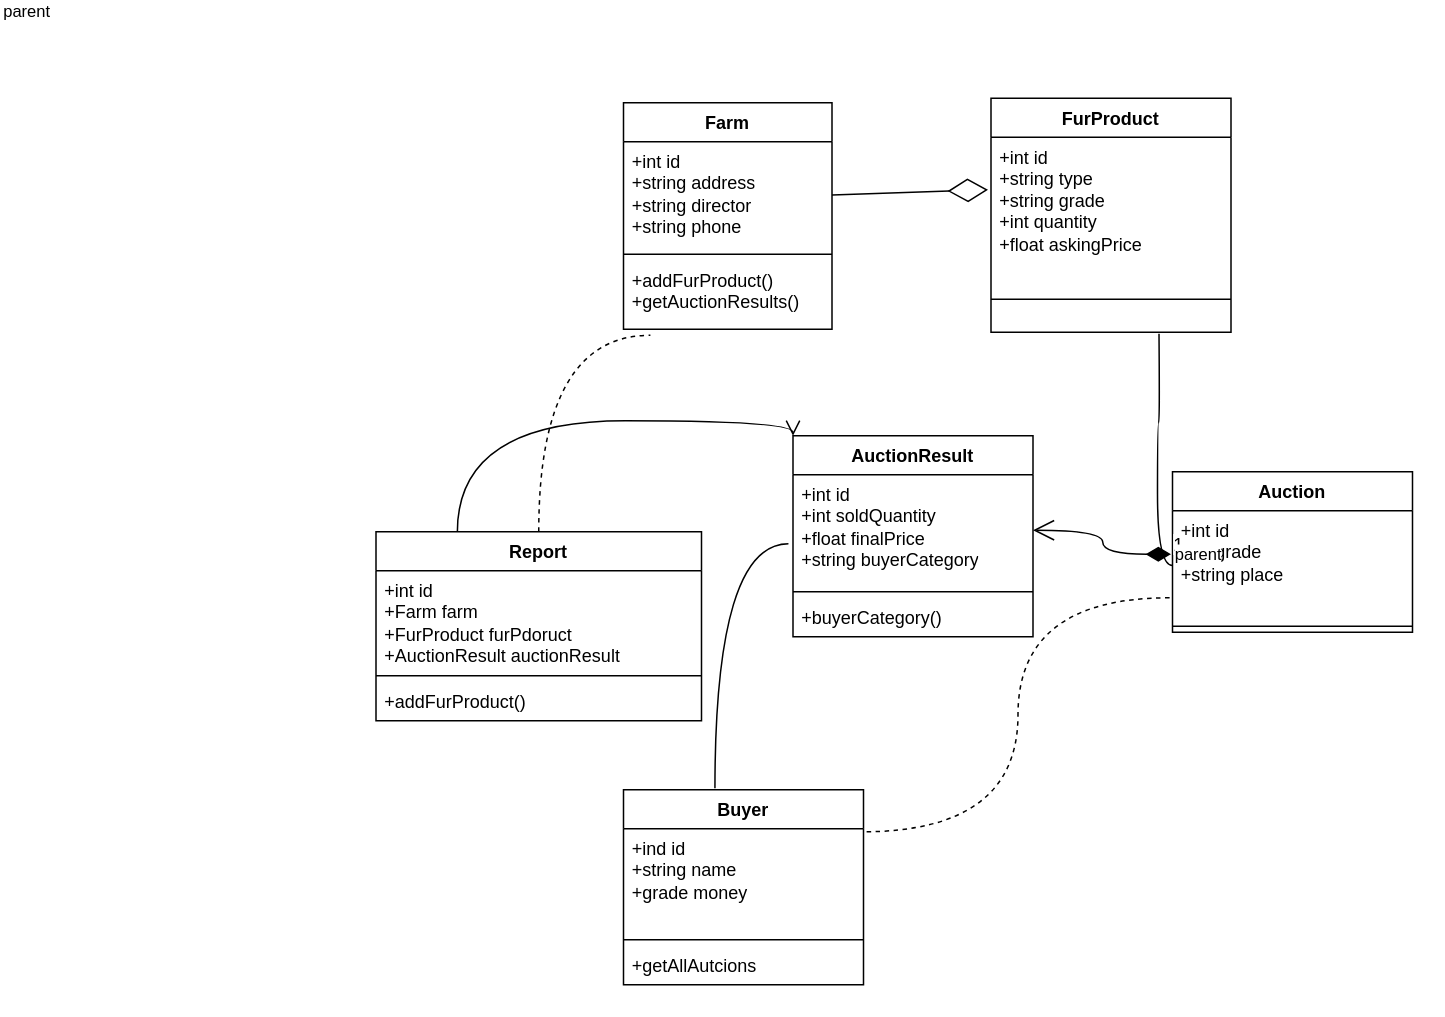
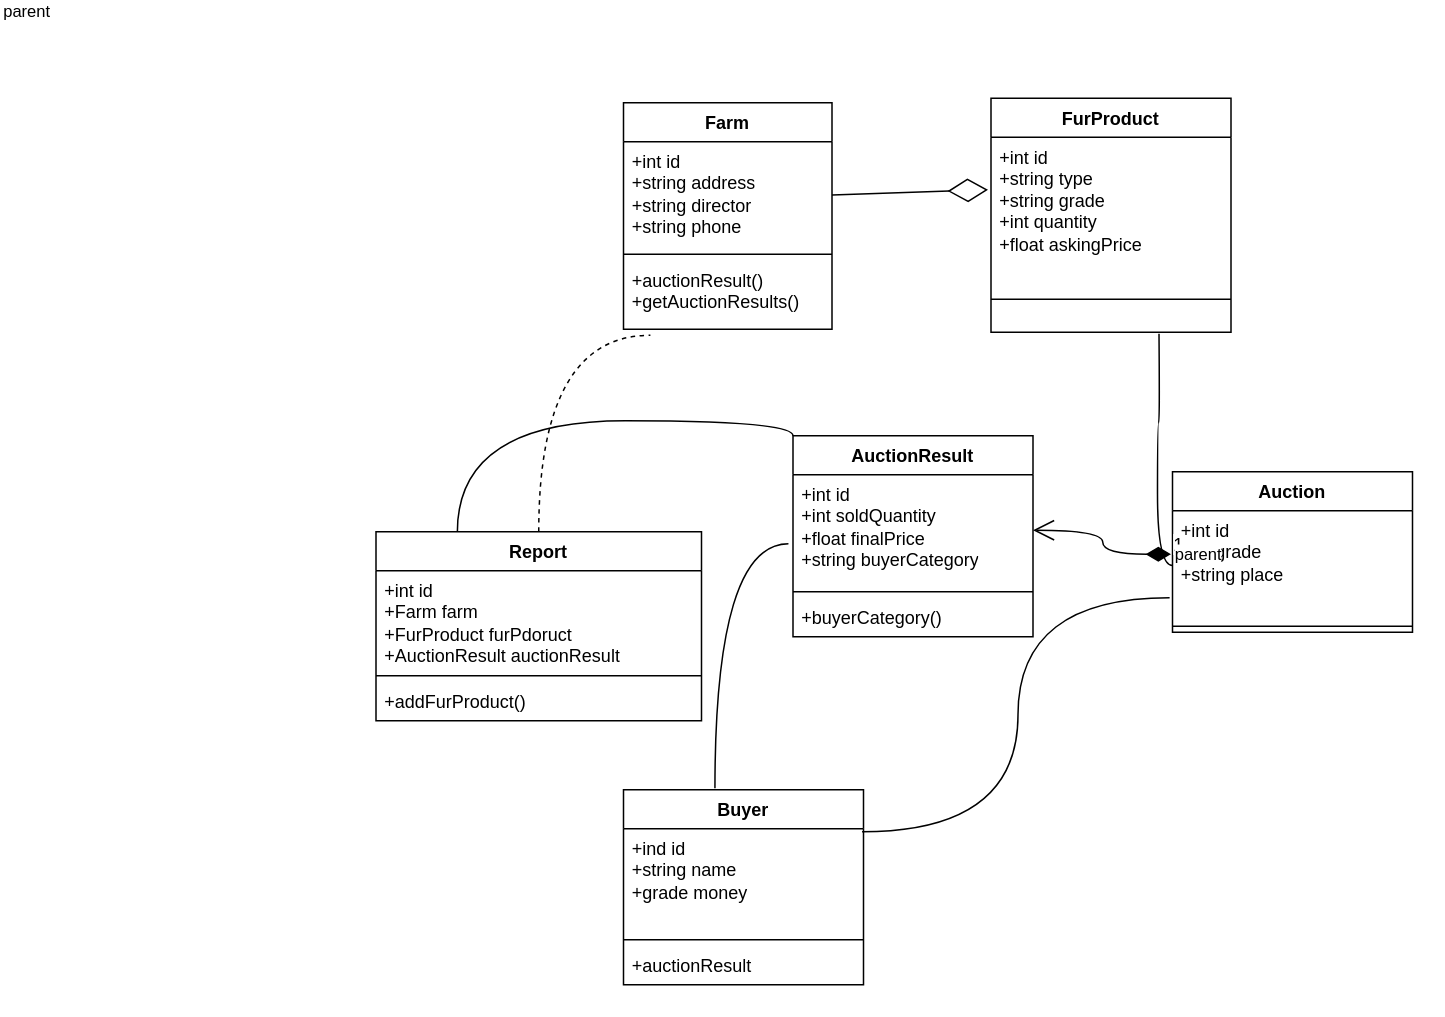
node "+addFurProduct() +getAuctionResults()": label "+addFurProduct() +getAuctionResults()" -> "+auctionResult() +getAuctionResults()"
edge "Report" -> "AuctionResult": arrowhead open -> none
edge "+int id +int grade +string place" -- "+ind id +string name +grade money": style dashed -> solid
node "+getAllAutcions": label "+getAllAutcions" -> "+auctionResult"
